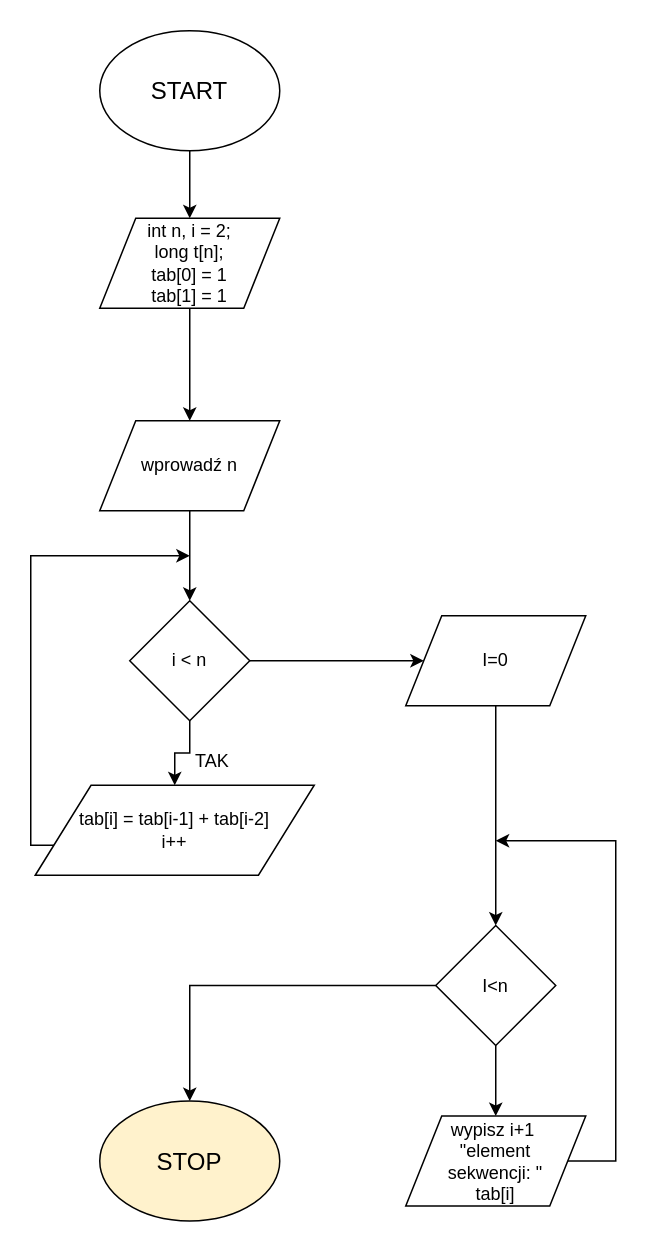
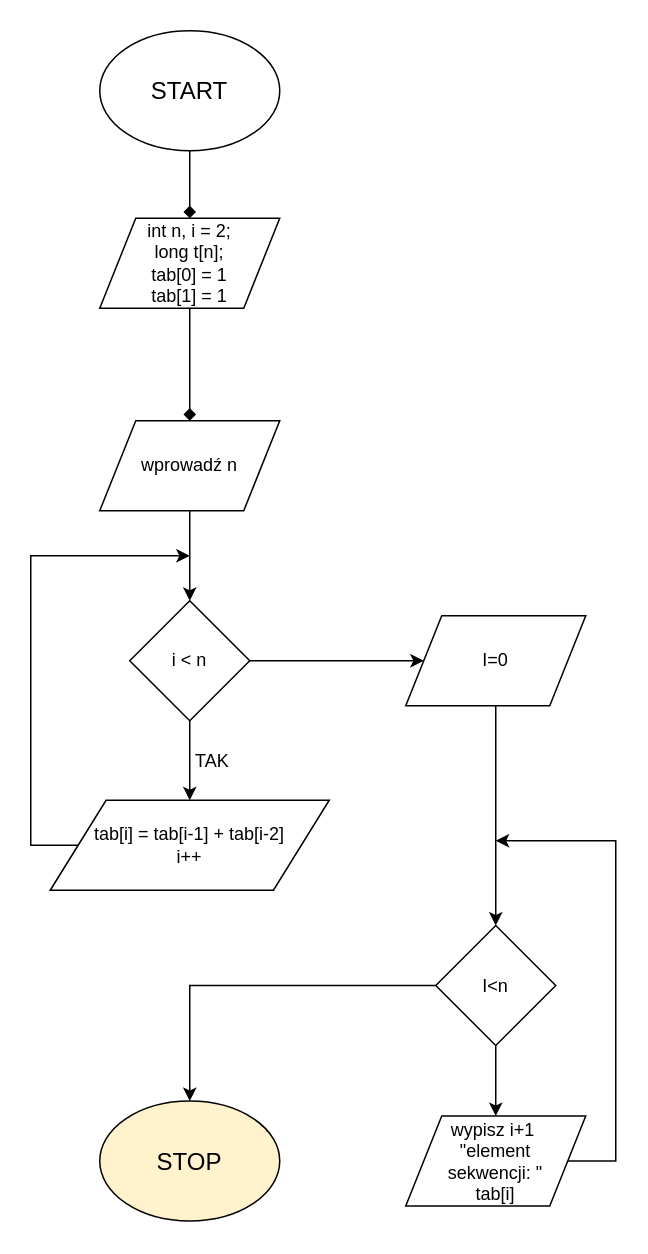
edge "START" -> "int n, i = 2; long t[n]; tab[0] = 1 tab[1] = 1": arrowhead classic -> diamond
edge "int n, i = 2; long t[n]; tab[0] = 1 tab[1] = 1" -> "wprowadź n": arrowhead classic -> diamond
node "tab[i] = tab[i-1] + tab[i-2] i++": moved (175, 830) -> (190, 845)
